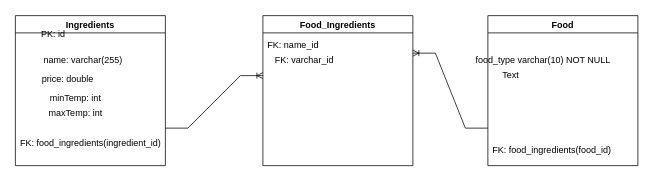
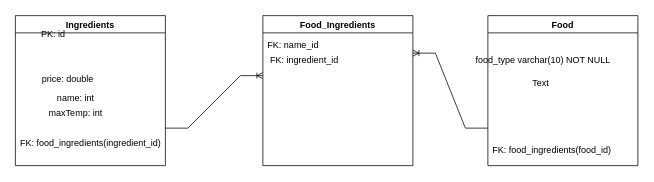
node "name: varchar(255)": removed
node "FK: varchar_id": label "FK: varchar_id" -> "FK: ingredient_id"
node "Text": moved (510, 75) -> (540, 83)
node "minTemp: int": label "minTemp: int" -> "name: int"
